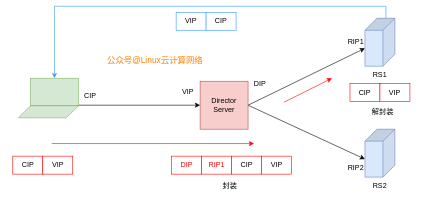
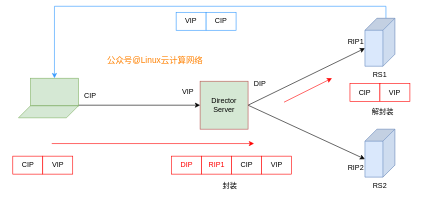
node "Director Server": fillcolor #f8cecc -> #d5e8d4
